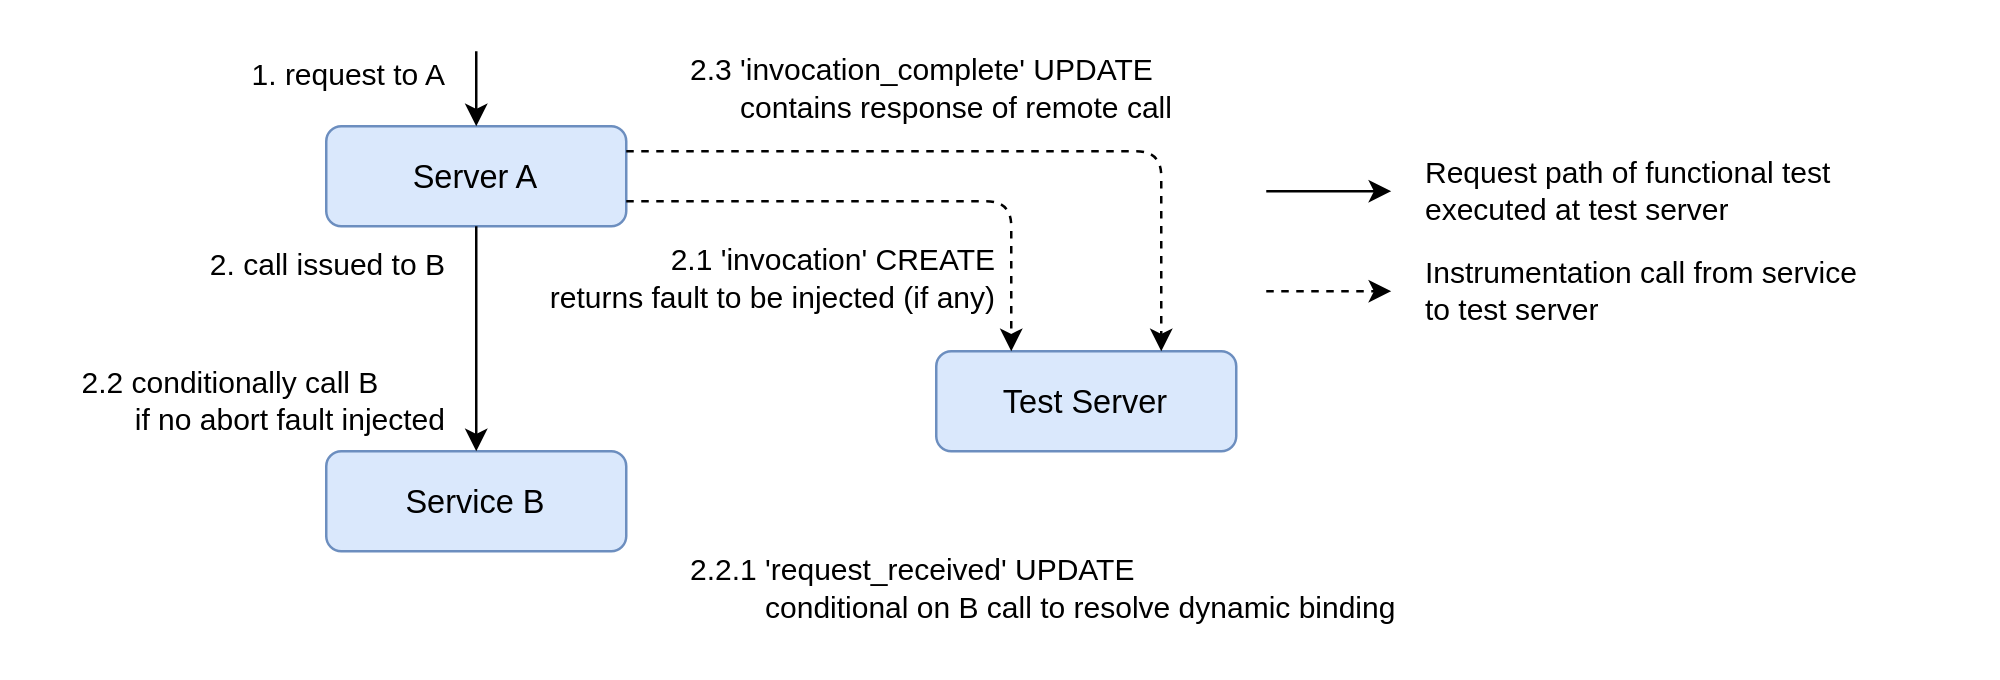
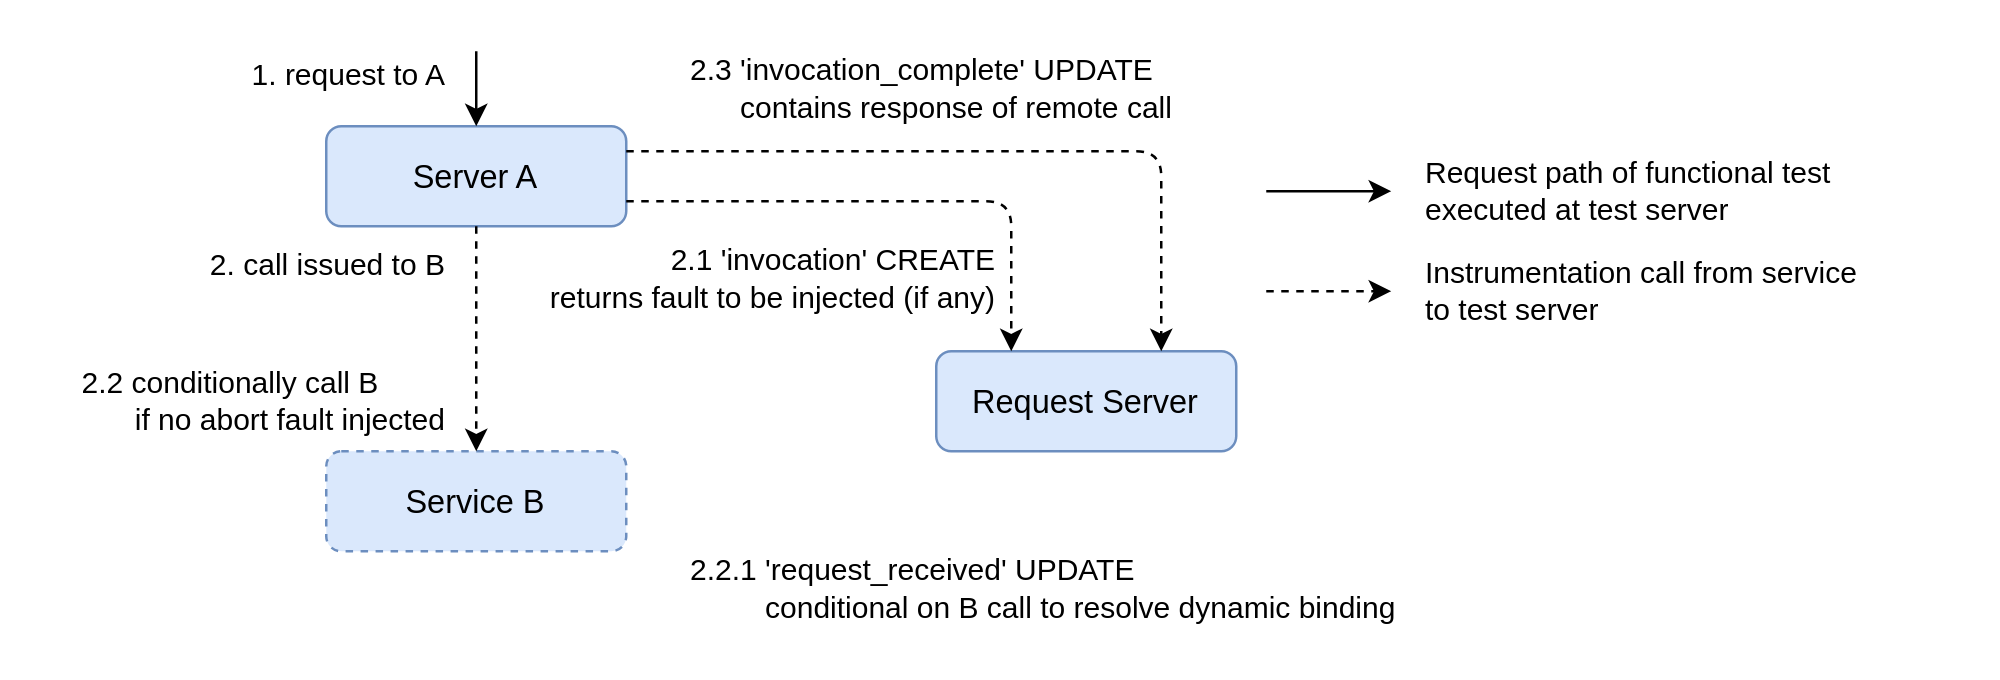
edge "Server A" -> "Service B": style solid -> dashed
node "Test Server": label "Test Server" -> "Request Server"
node "Service B": style solid -> dashed
